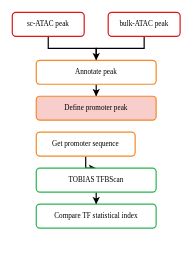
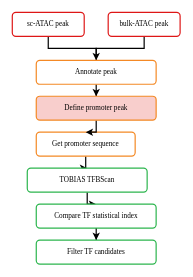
edge "Define promoter peak" -> "Get promoter sequence": added
node "TOBIAS TFBScan": moved (96, 180) -> (87, 180)
edge "Compare TF statistical index" -> "Filter TF candidates": added
node "Filter TF candidates": added
